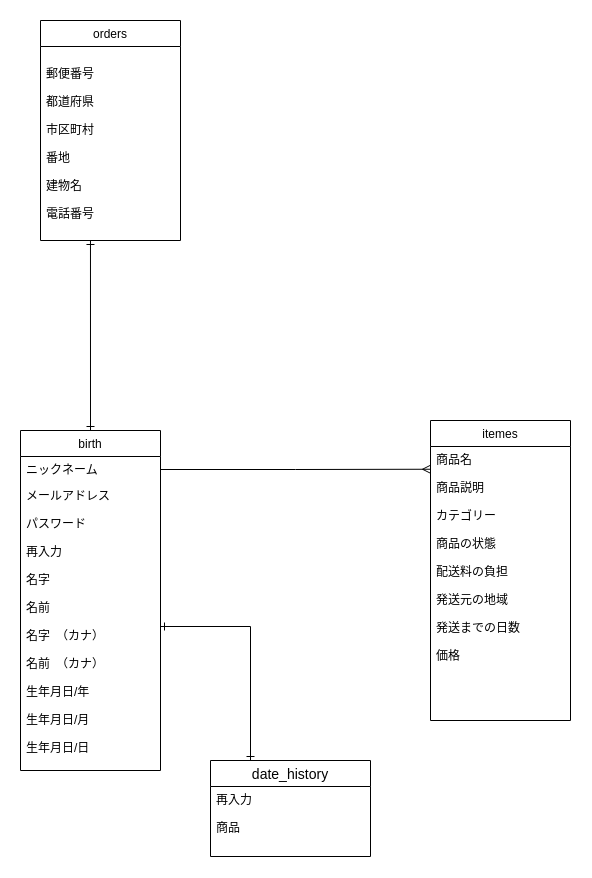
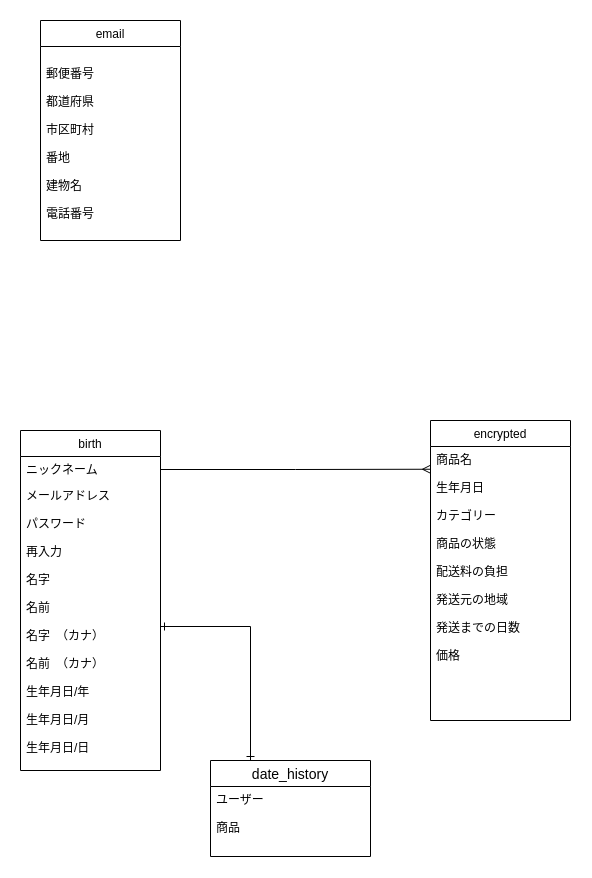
node "orders": label "orders" -> "email"
edge "郵便番号 都道府県 市区町村 番地 建物名 電話番号" -- "birth": removed
node "itemes": label "itemes" -> "encrypted"
node "商品名 商品説明 カテゴリー 商品の状態 配送料の負担 発送元の地域 発送までの日数 価格": label "商品名 商品説明 カテゴリー 商品の状態 配送料の負担 発送元の地域 発送までの日数 価格" -> "商品名 生年月日 カテゴリー 商品の状態 配送料の負担 発送元の地域 発送までの日数 価格"
node "再入力 商品": label "再入力 商品" -> "ユーザー 商品"
